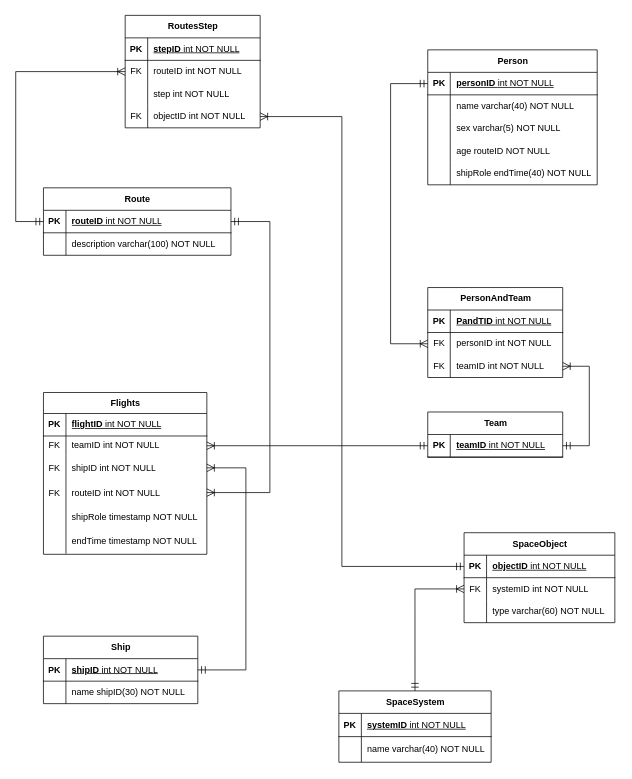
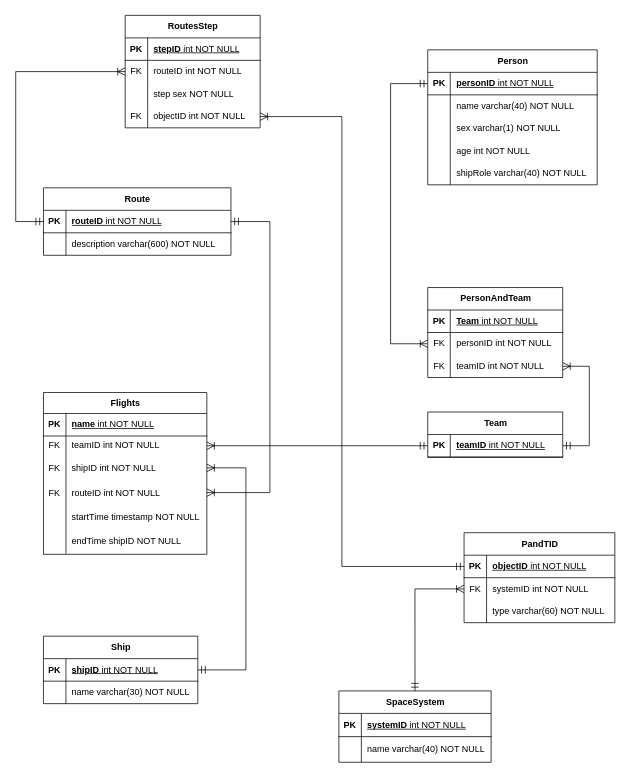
node "step int NOT NULL": label "step int NOT NULL" -> "step sex NOT NULL"
node "sex varchar(5) NOT NULL": label "sex varchar(5) NOT NULL" -> "sex varchar(1) NOT NULL"
node "age routeID NOT NULL": label "age routeID NOT NULL" -> "age int NOT NULL"
node "shipRole endTime(40) NOT NULL": label "shipRole endTime(40) NOT NULL" -> "shipRole varchar(40) NOT NULL"
node "description varchar(100) NOT NULL": label "description varchar(100) NOT NULL" -> "description varchar(600) NOT NULL"
node "PandTID int NOT NULL": label "PandTID int NOT NULL" -> "Team int NOT NULL"
node "flightID int NOT NULL": label "flightID int NOT NULL" -> "name int NOT NULL"
node "shipRole timestamp NOT NULL": label "shipRole timestamp NOT NULL" -> "startTime timestamp NOT NULL"
node "endTime timestamp NOT NULL": label "endTime timestamp NOT NULL" -> "endTime shipID NOT NULL"
node "SpaceObject": label "SpaceObject" -> "PandTID"
node "name shipID(30) NOT NULL": label "name shipID(30) NOT NULL" -> "name varchar(30) NOT NULL"
